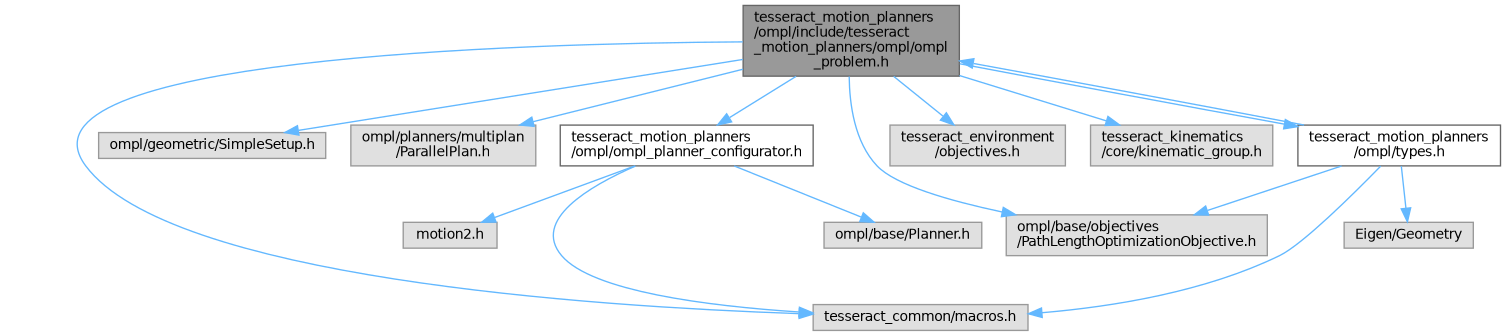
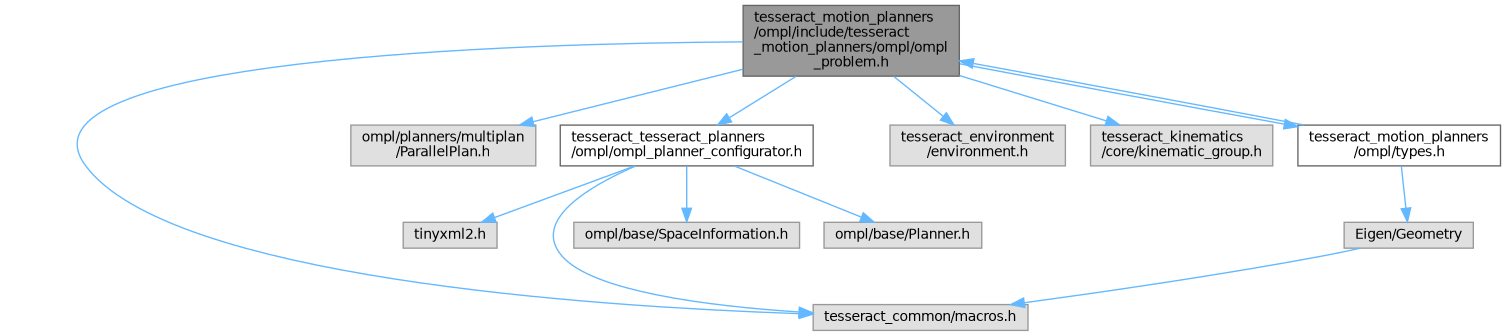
node "ompl/geometric/SimpleSetup.h": removed
node "tesseract_motion_planners /ompl/ompl_planner_configurator.h": label "tesseract_motion_planners /ompl/ompl_planner_configurator.h" -> "tesseract_tesseract_planners /ompl/ompl_planner_configurator.h"
node "tesseract_environment /objectives.h": label "tesseract_environment /objectives.h" -> "tesseract_environment /environment.h"
node "motion2.h": label "motion2.h" -> "tinyxml2.h"
node "ompl/base/SpaceInformation.h": added
node "ompl/base/objectives /PathLengthOptimizationObjective.h": removed
edge "tesseract_motion_planners /ompl/types.h" -> "tesseract_common/macros.h": now "Eigen/Geometry" -> "tesseract_common/macros.h"
